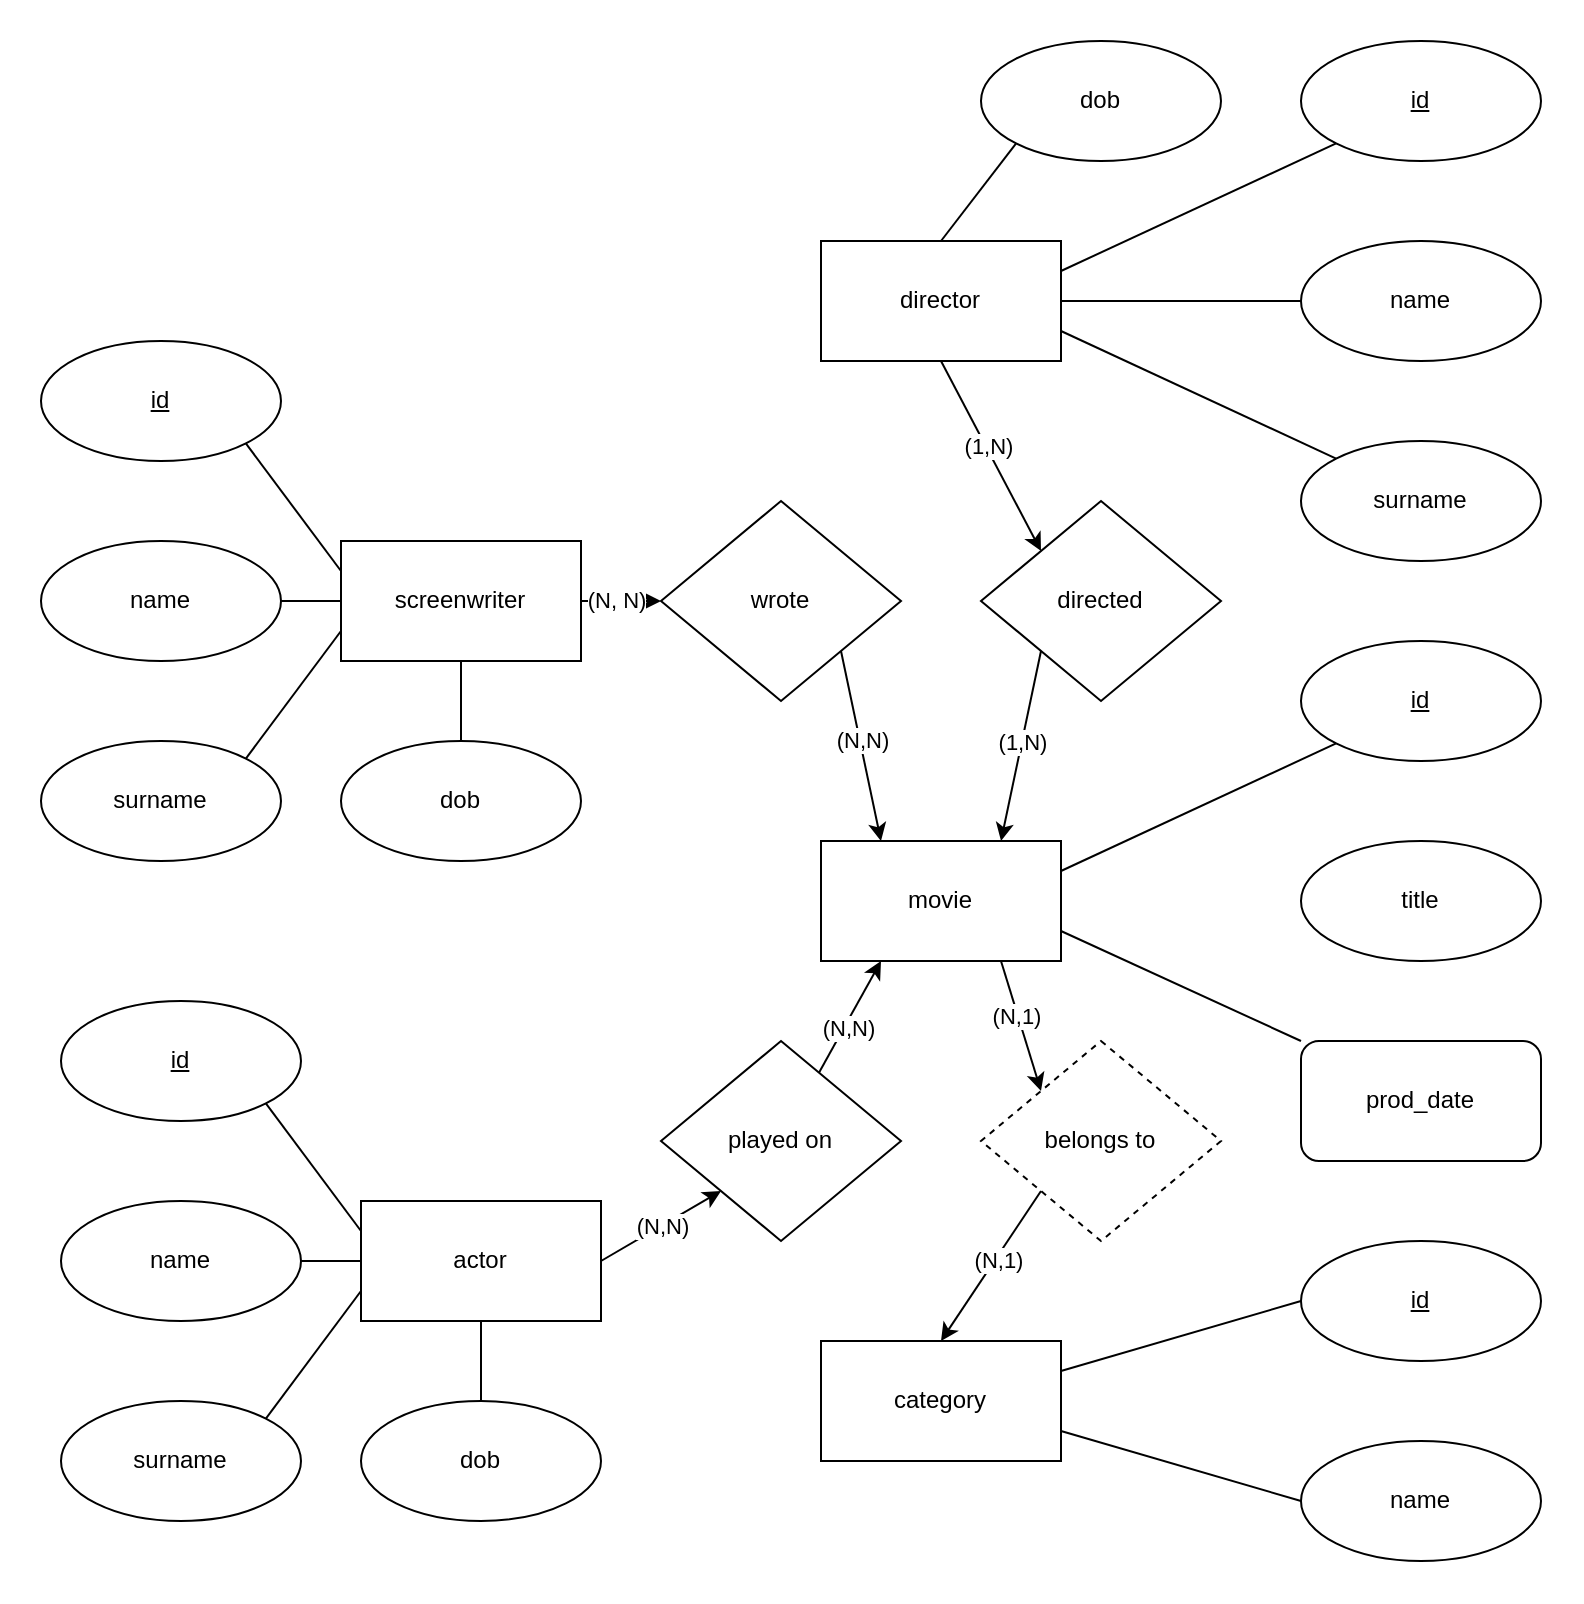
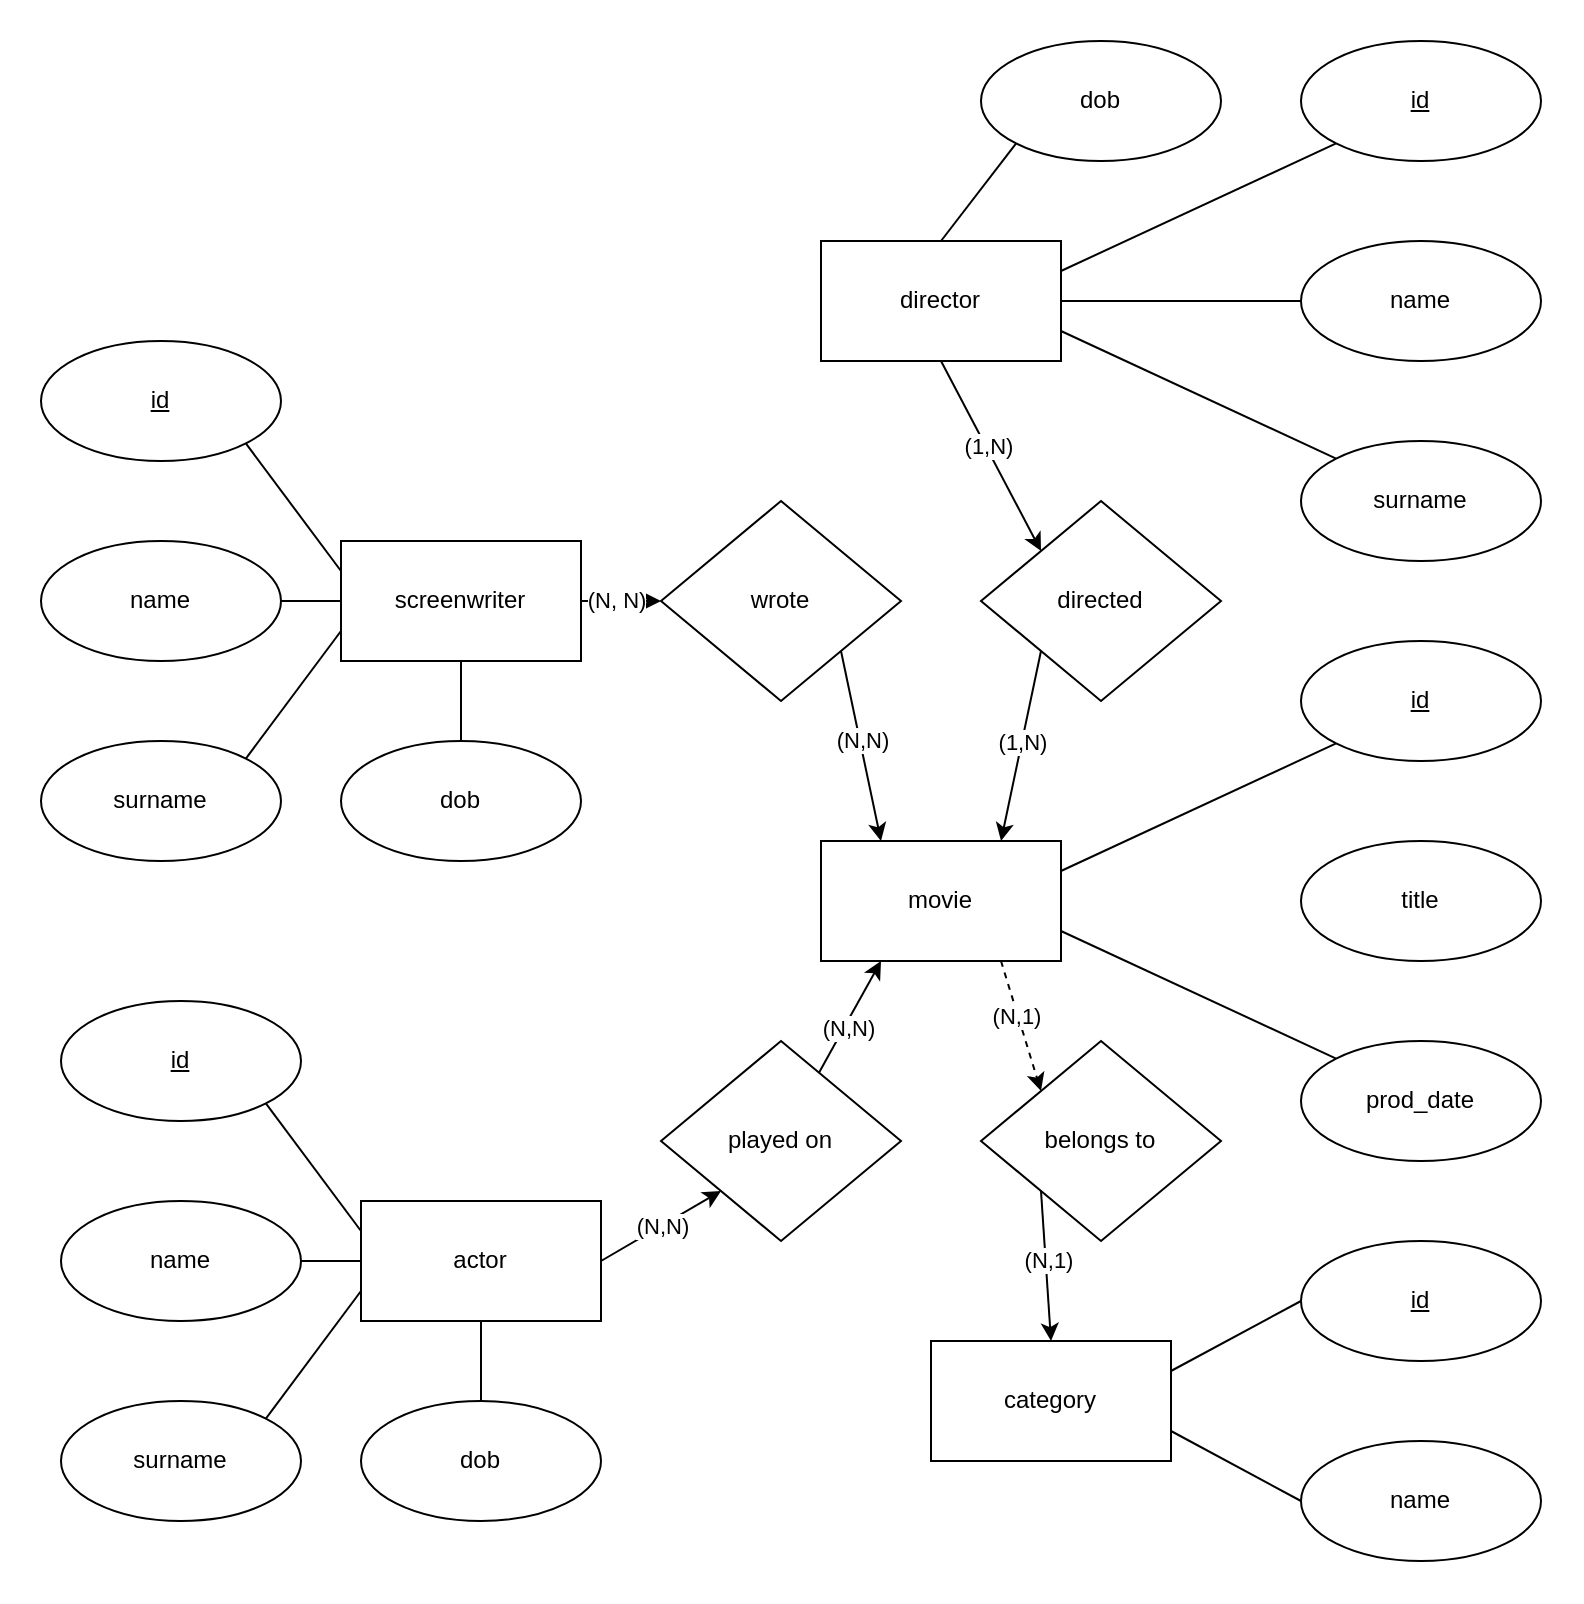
edge "movie" -> "belongs to": style solid -> dashed
node "prod_date": shape rounded rectangle -> ellipse
node "belongs to": style dashed -> solid
node "category": moved (941, 1401) -> (1051, 1401)
